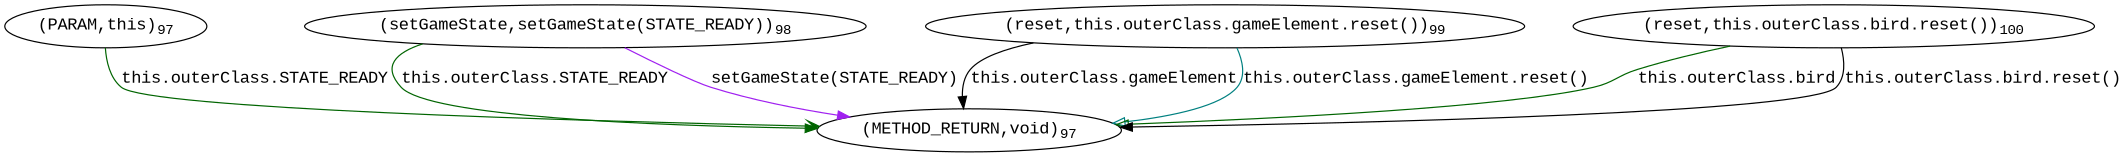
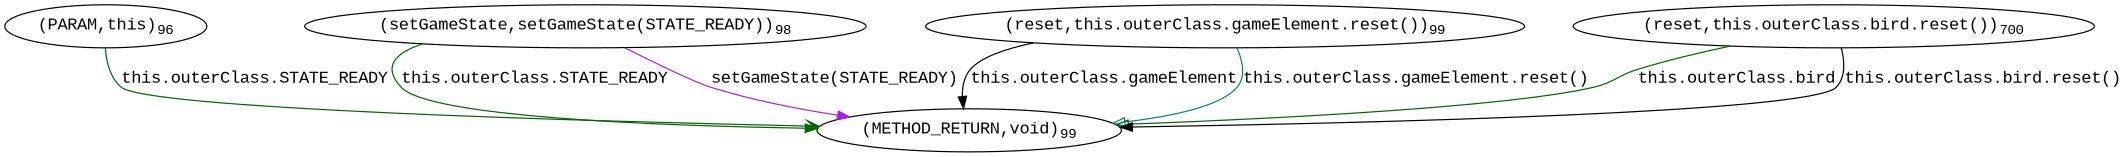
node "(PARAM,this)": text "97" -> "96"
node "(reset,this.outerClass.bird.reset())": text "100" -> "700"
node "(METHOD_RETURN,void)": text "97" -> "99"
